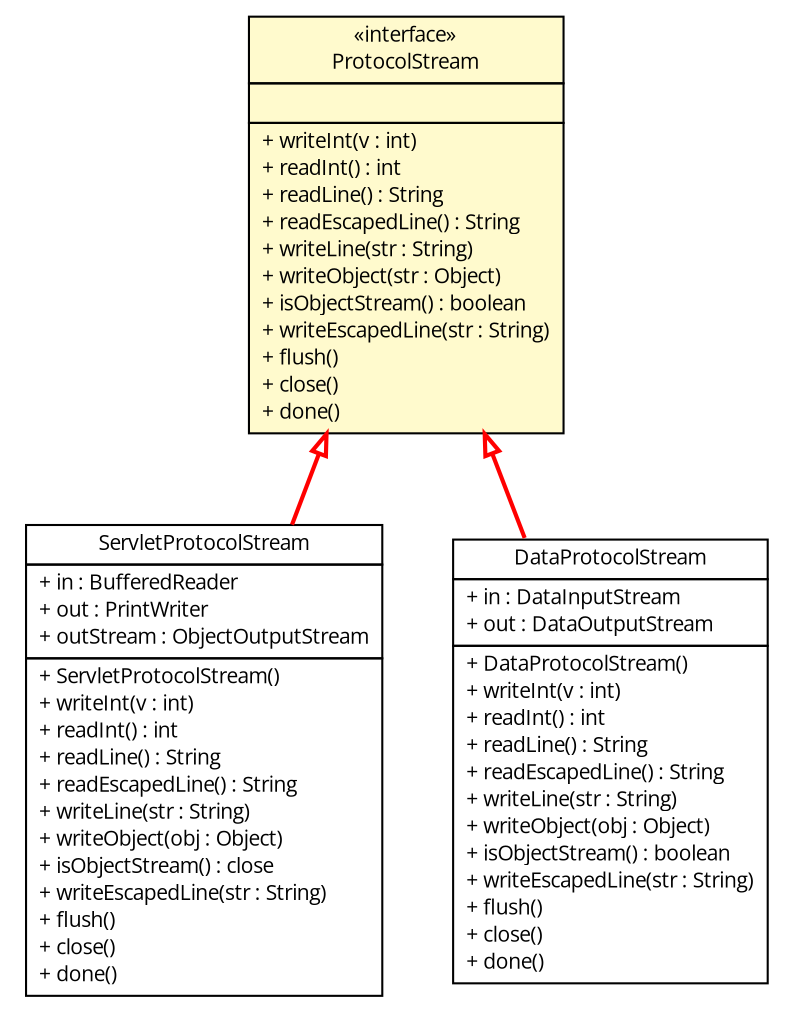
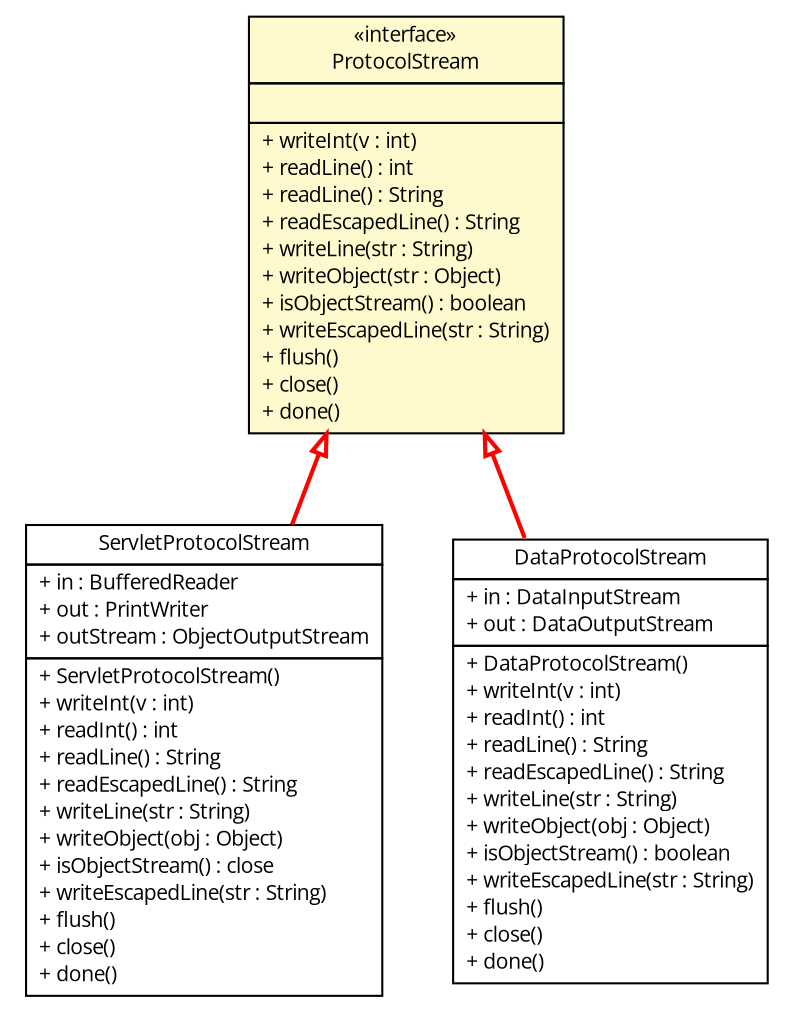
node "ProtocolStream": text "+ readInt() : int" -> "+ readLine() : int"
